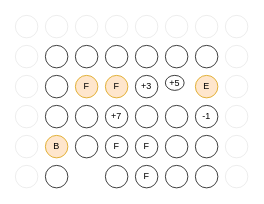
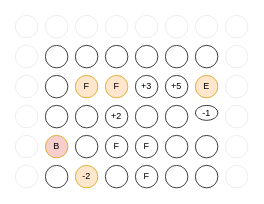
node "+5": size 19x15 -> 23x23
node "+7": label "+7" -> "+2"
node "-1": size 23x23 -> 23x15
node "B": fillcolor #ffe6cc -> #f8cecc
node "-2": added
